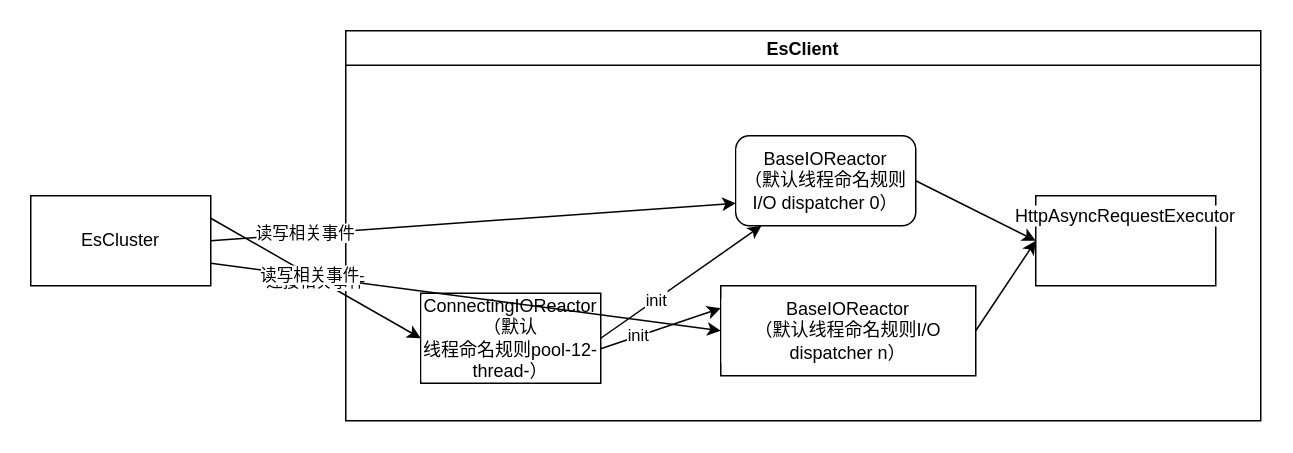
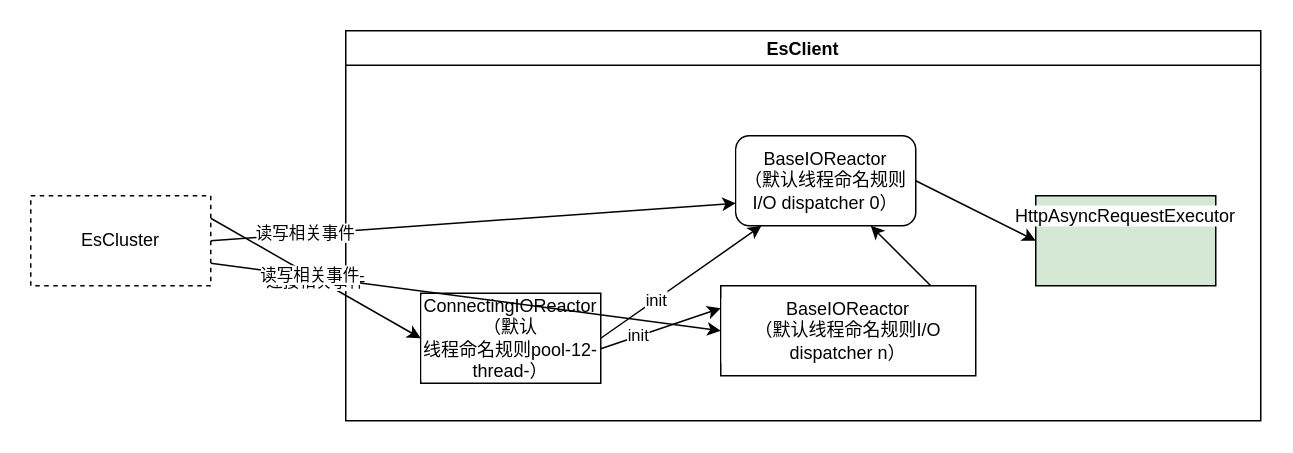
node "EsCluster": style solid -> dashed
node "HttpAsyncRequestExecutor": fillcolor #ffffff -> #d5e8d4
edge "BaseIOReactor （默认线程命名规则I/O dispatcher n）" -> "HttpAsyncRequestExecutor": now "BaseIOReactor （默认线程命名规则I/O dispatcher n）" -> "BaseIOReactor （默认线程命名规则I/O dispatcher 0）"
